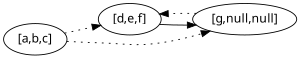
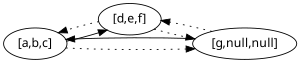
edge "[d,e,f]" -> "[g,null,null]": style solid -> dotted
edge "[d,e,f]" -> "[a,b,c]": added
edge "[a,b,c]" -> "[d,e,f]": style dotted -> solid
edge "[g,null,null]" -> "[a,b,c]": added
